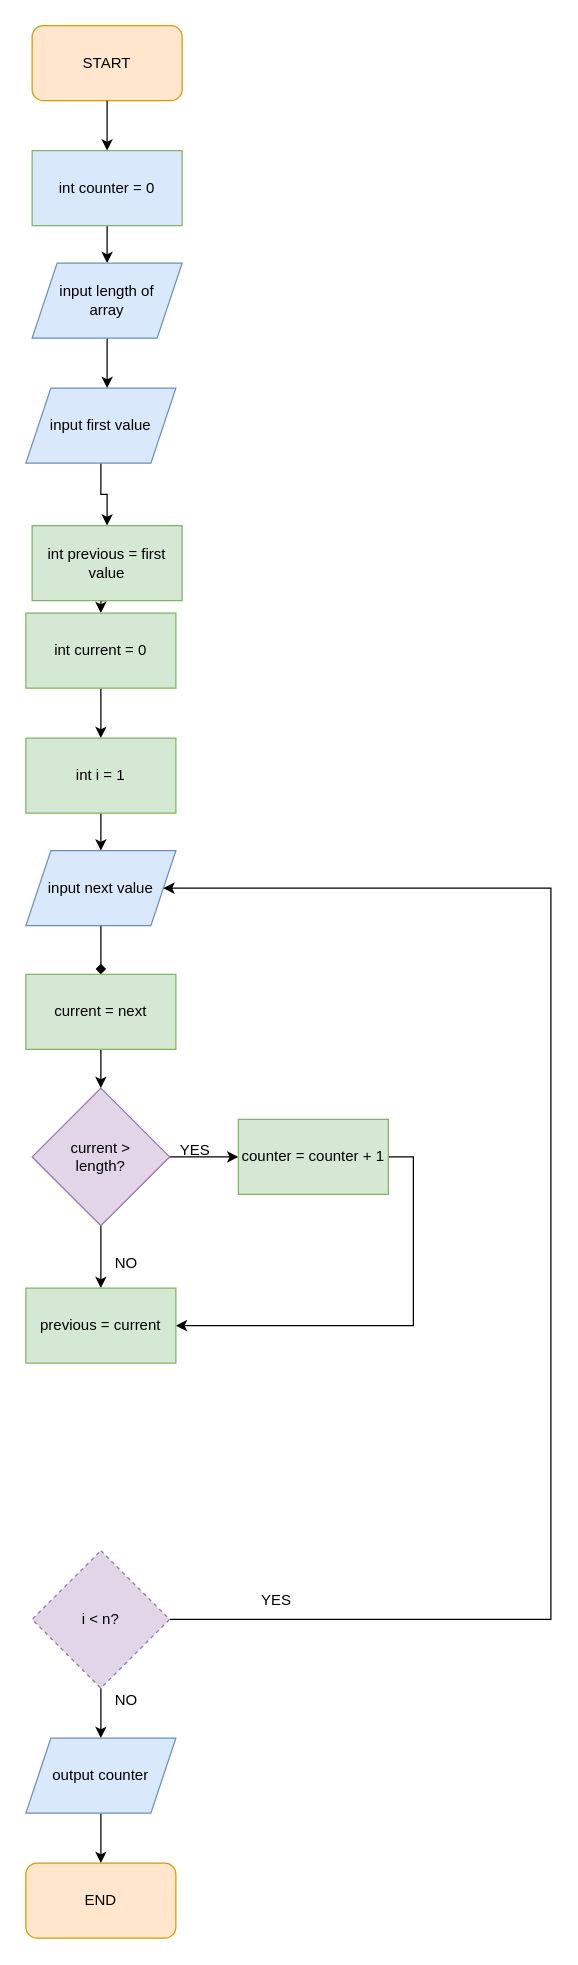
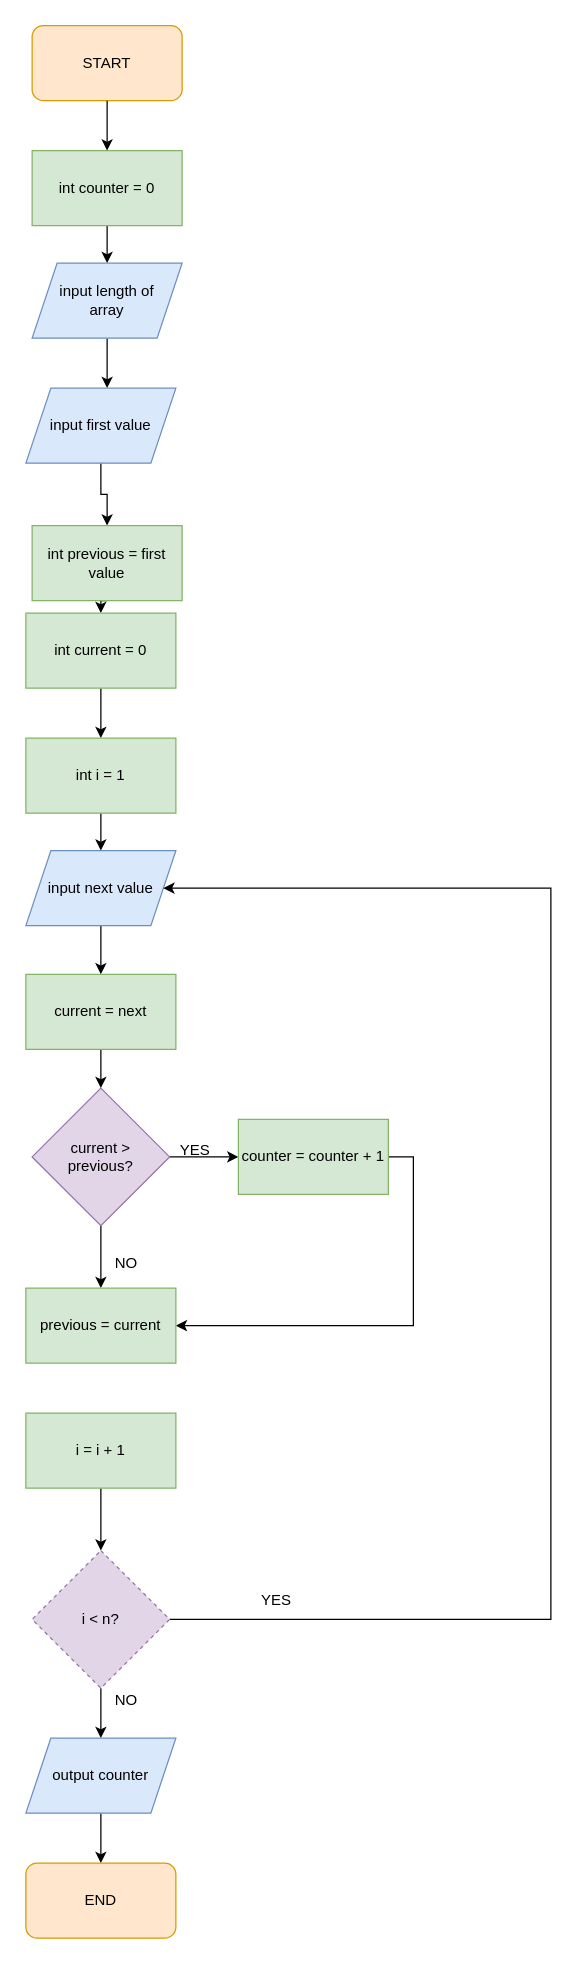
node "int counter = 0": fillcolor #dae8fc -> #d5e8d4
edge "input next value" -> "current = next": arrowhead diamond -> classic
node "current > length?": label "current > length?" -> "current > previous?"
node "i = i + 1": added
edge "i = i + 1" -> "i < n?": added
